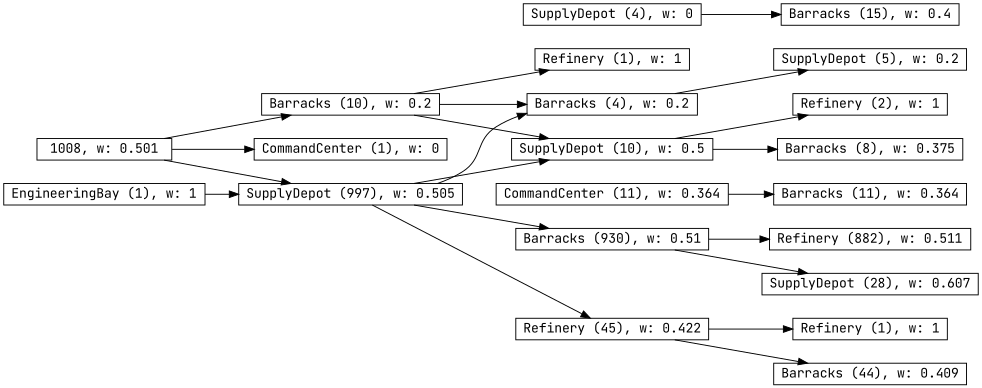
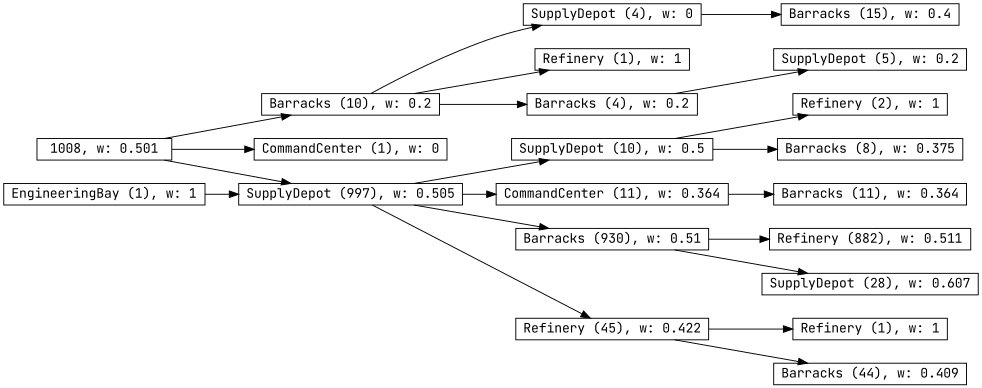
edge "Barracks (10), w: 0.2" -> "SupplyDepot (10), w: 0.5": now "Barracks (10), w: 0.2" -> "SupplyDepot (4), w: 0"
edge "SupplyDepot (997), w: 0.505" -> "Barracks (4), w: 0.2": now "SupplyDepot (997), w: 0.505" -> "CommandCenter (11), w: 0.364"
